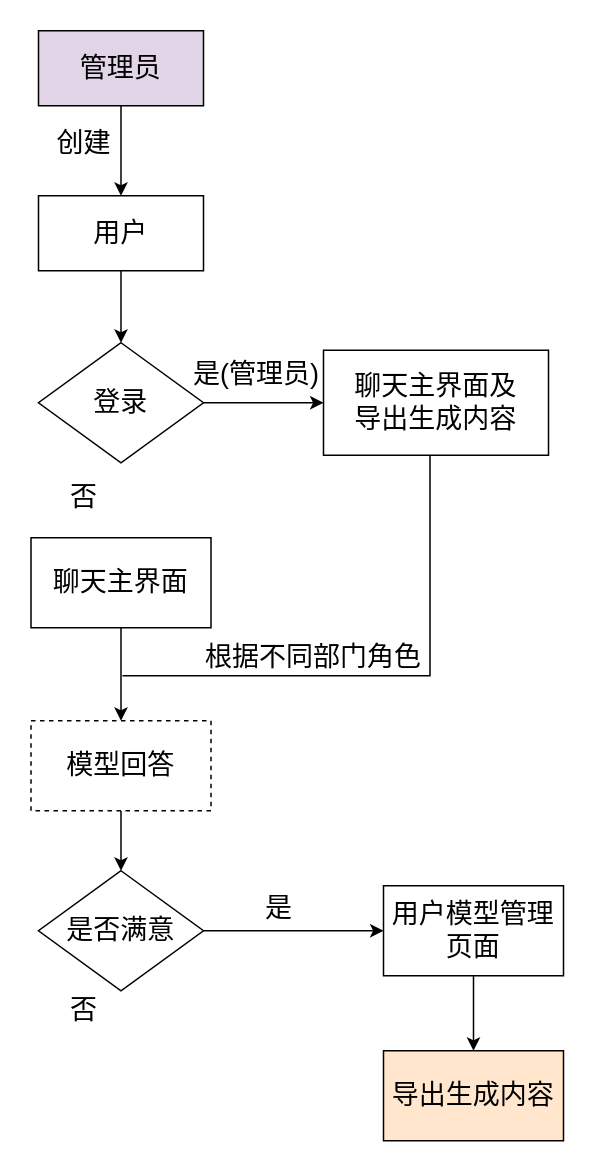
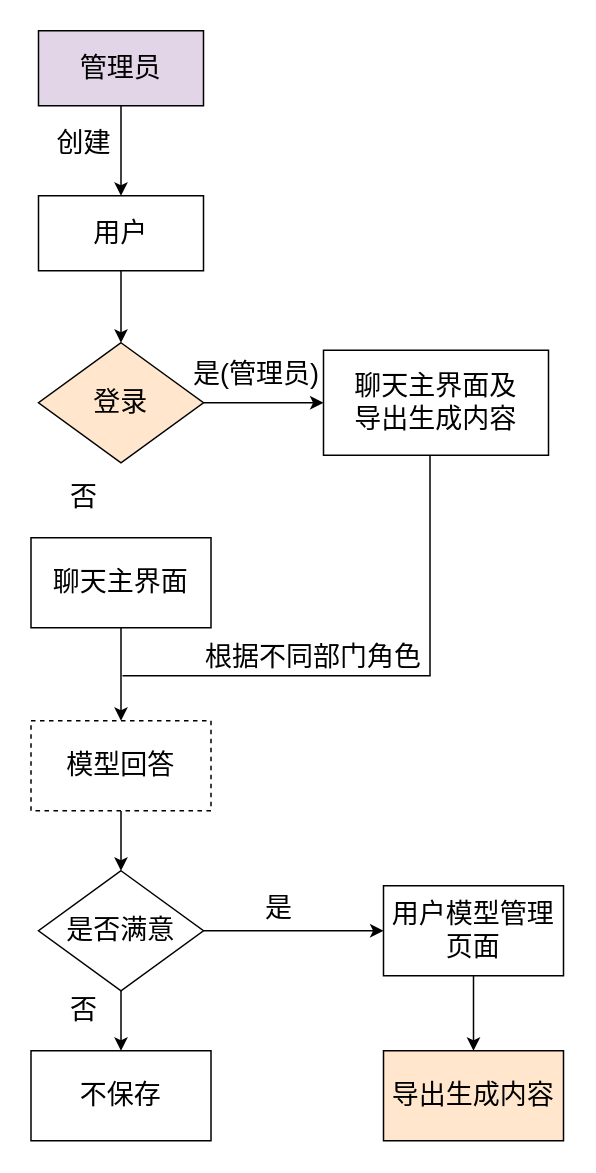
node "登录": fillcolor #ffffff -> #ffe6cc
edge "是否满意" -> "不保存": added
node "不保存": added
